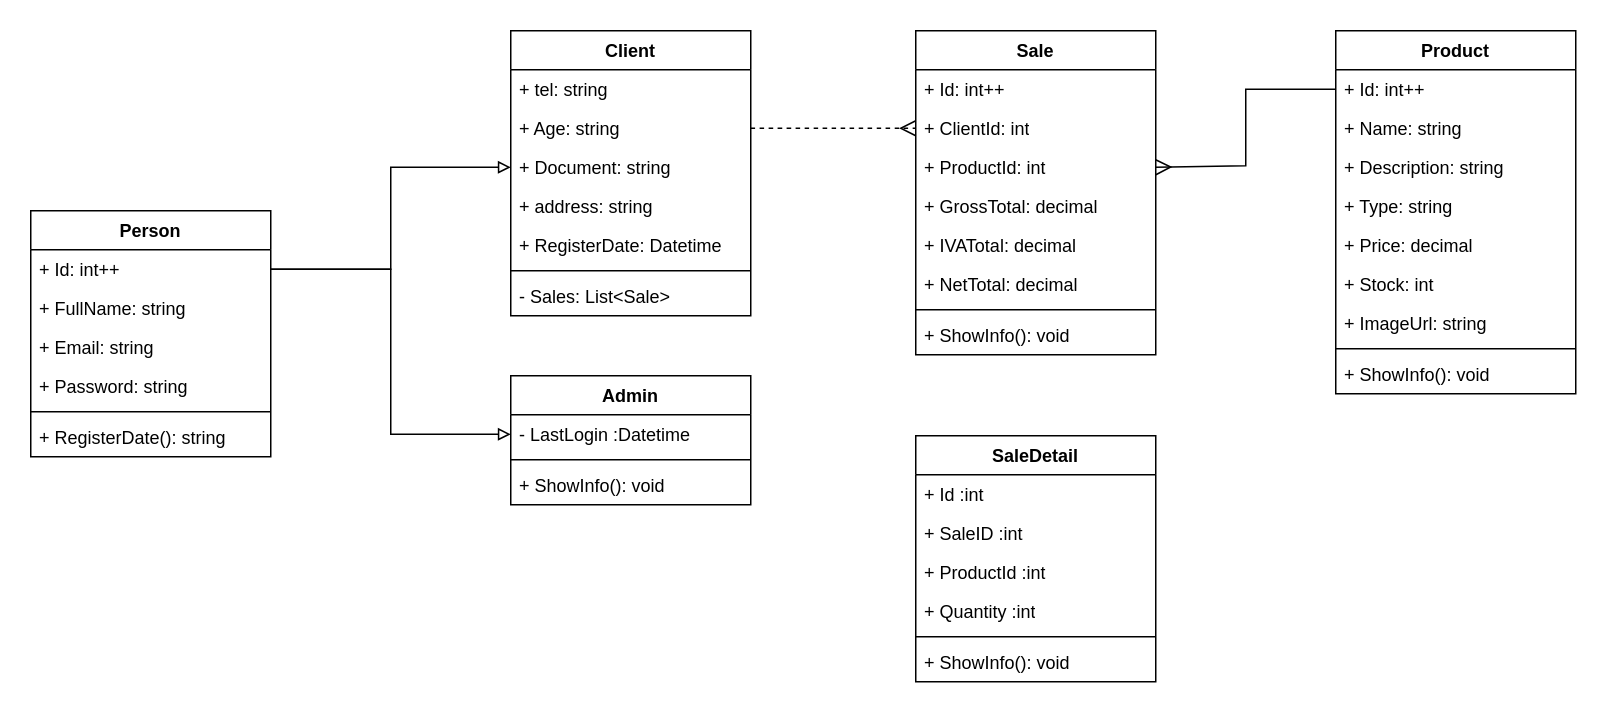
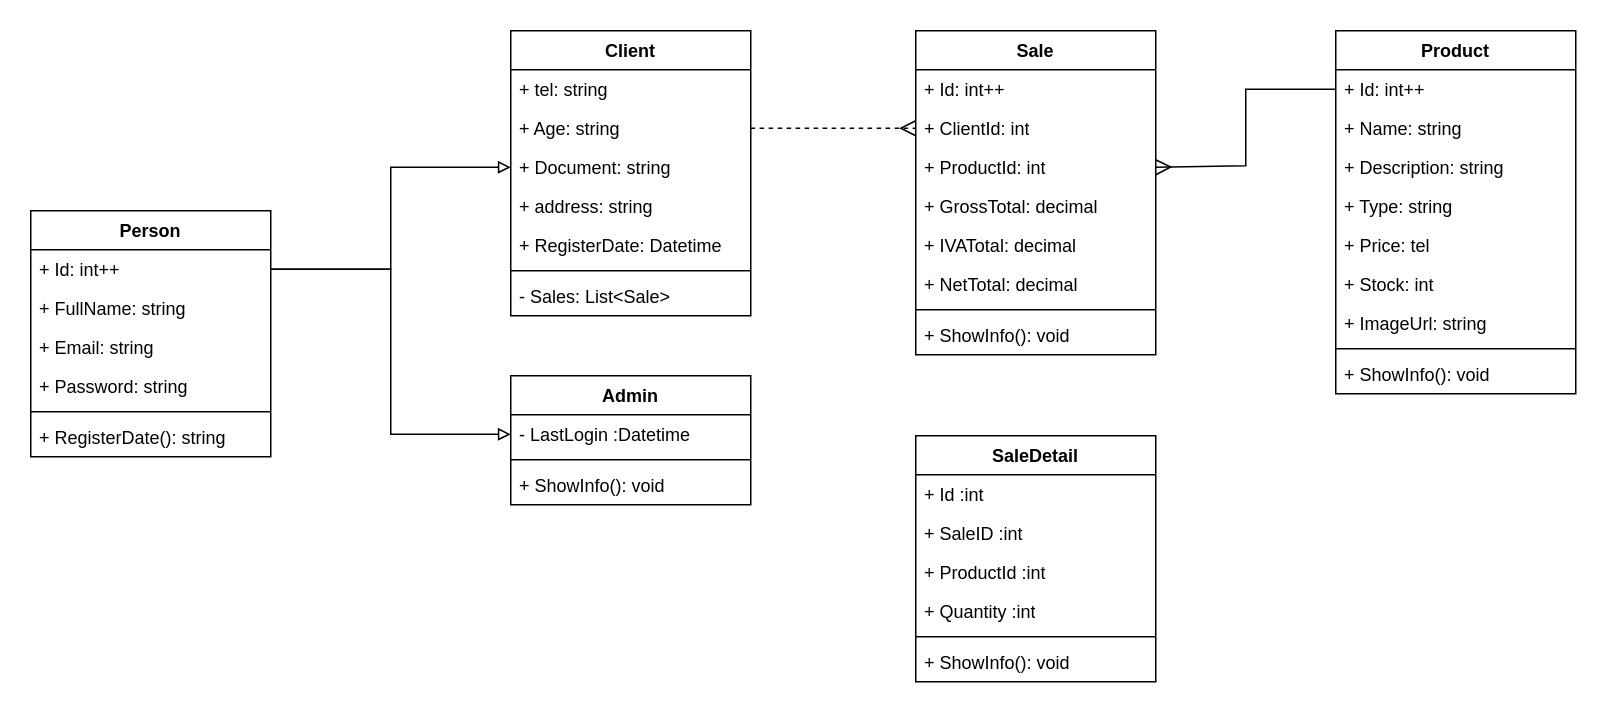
node "+ Price: decimal": label "+ Price: decimal" -> "+ Price: tel"
